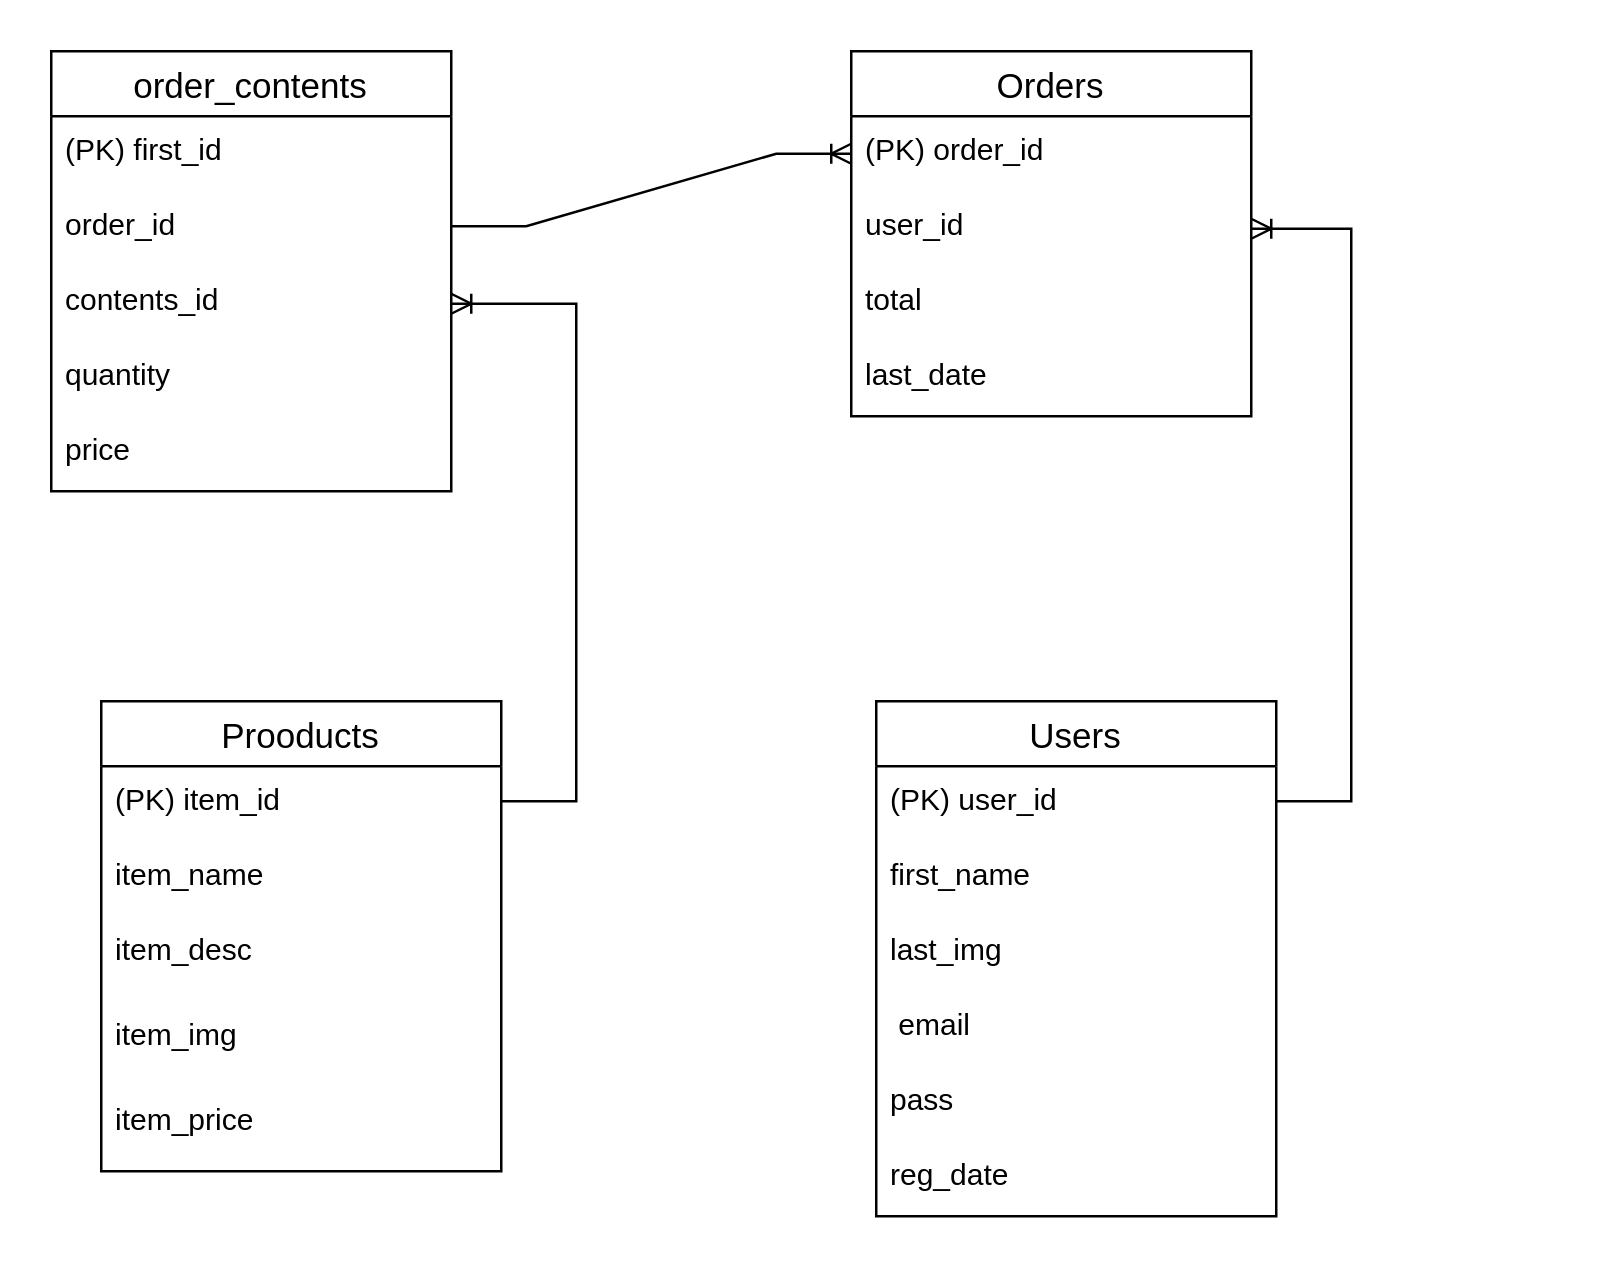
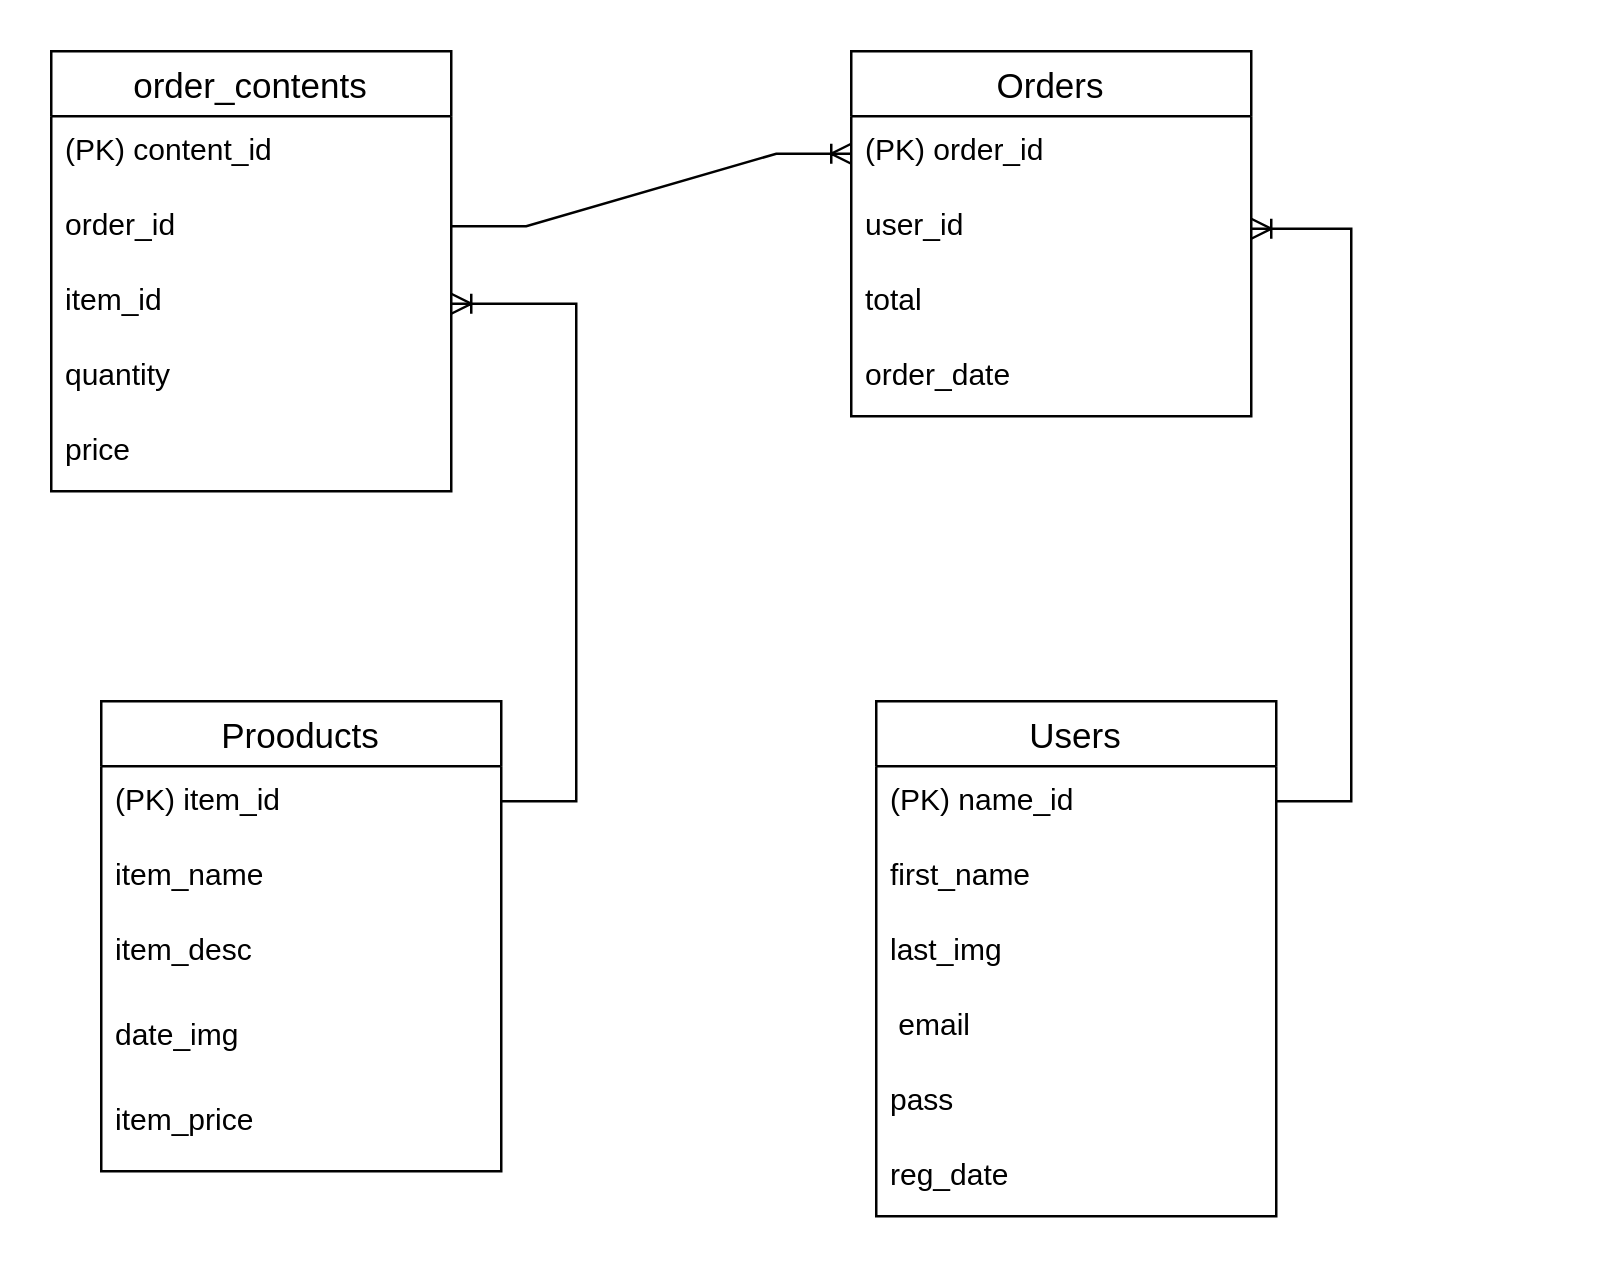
node "(PK) first_id": label "(PK) first_id" -> "(PK) content_id"
node "contents_id": label "contents_id" -> "item_id"
node "last_date": label "last_date" -> "order_date"
node "(PK) user_id": label "(PK) user_id" -> "(PK) name_id"
node "item_img": label "item_img" -> "date_img"
